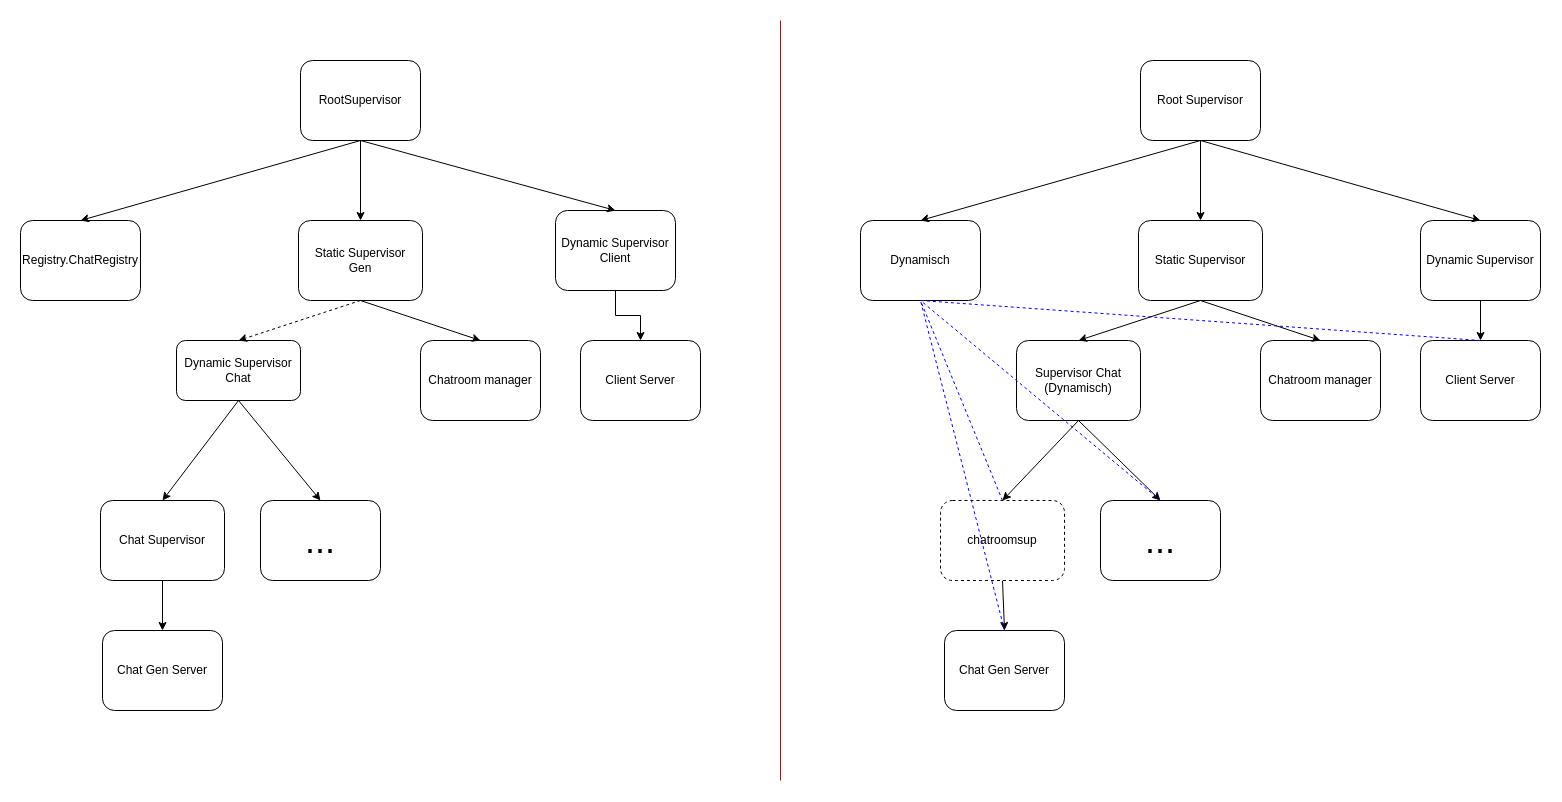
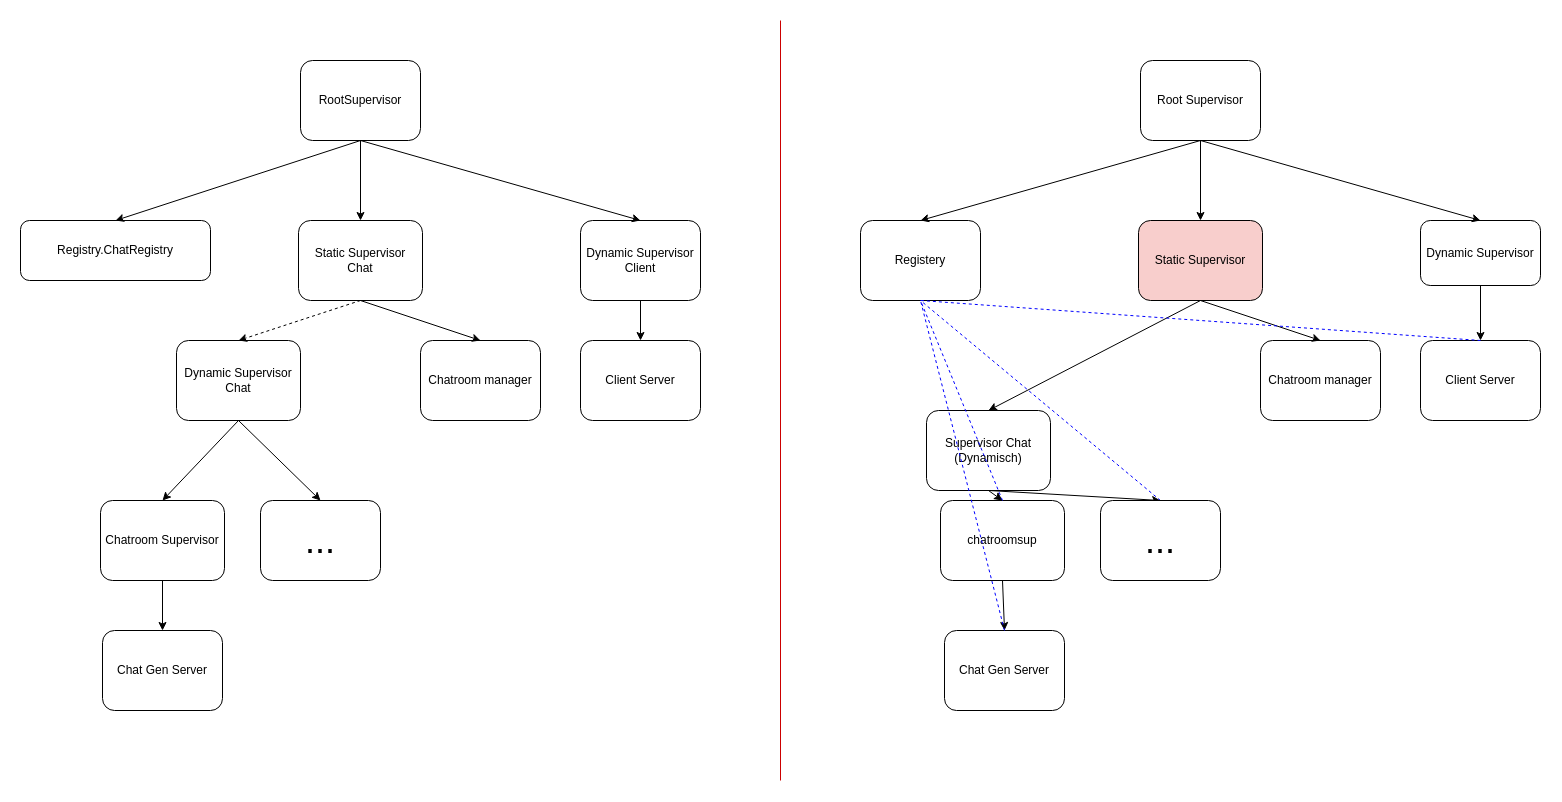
node "Dynamic Supervisor Client": moved (616, 251) -> (641, 261)
node "Registry.ChatRegistry": size 120x80 -> 190x60
node "Static Supervisor Gen": label "Static Supervisor Gen" -> "Static Supervisor Chat"
node "Dynamisch": label "Dynamisch" -> "Registery"
node "Static Supervisor": fillcolor #ffffff -> #f8cecc
node "Dynamic Supervisor": size 120x80 -> 120x65
node "Dynamic Supervisor Chat": size 124x60 -> 124x80
node "Supervisor Chat (Dynamisch)": moved (1079, 381) -> (989, 451)
node "Chat Supervisor": label "Chat Supervisor" -> "Chatroom Supervisor"
node "chatroomsup": style dashed -> solid
